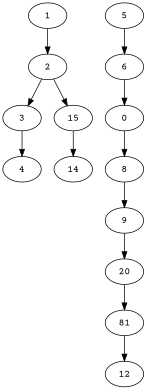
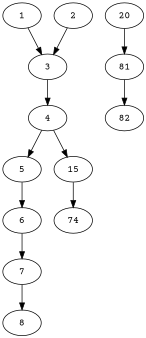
edge "1" -> "2": now "1" -> "3"
edge "2" -> "15": now "4" -> "15"
node "0": label "0" -> "7"
edge "4" -> "5": added
node "14": label "14" -> "74"
node "9": removed
node "12": label "12" -> "82"
